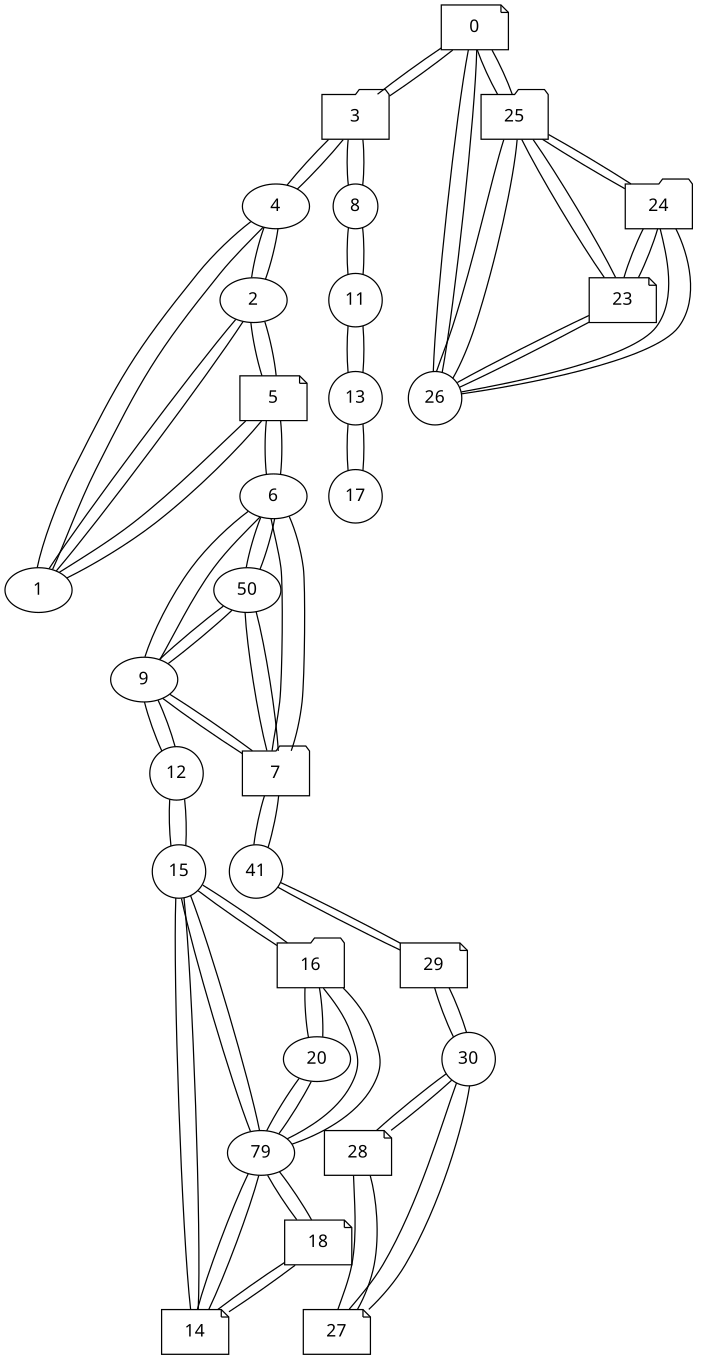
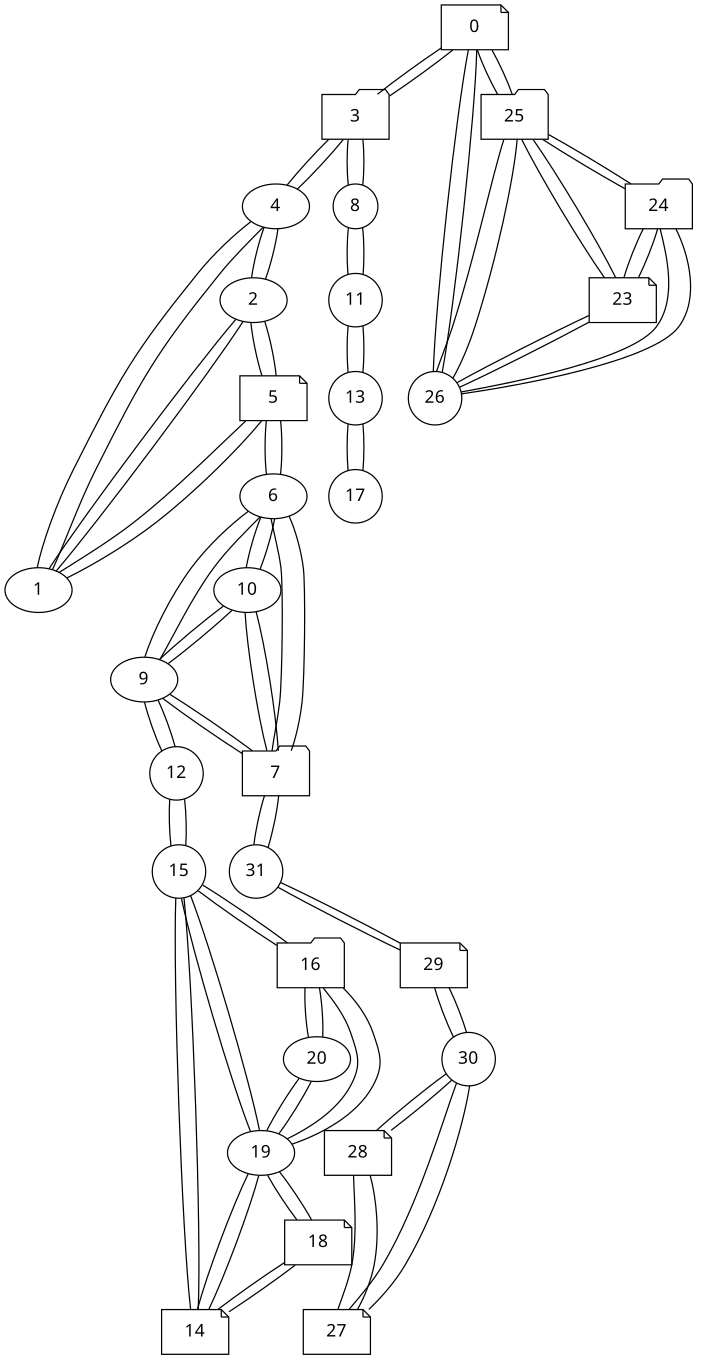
node "50": label "50" -> "10"
node "41": label "41" -> "31"
node "79": label "79" -> "19"
